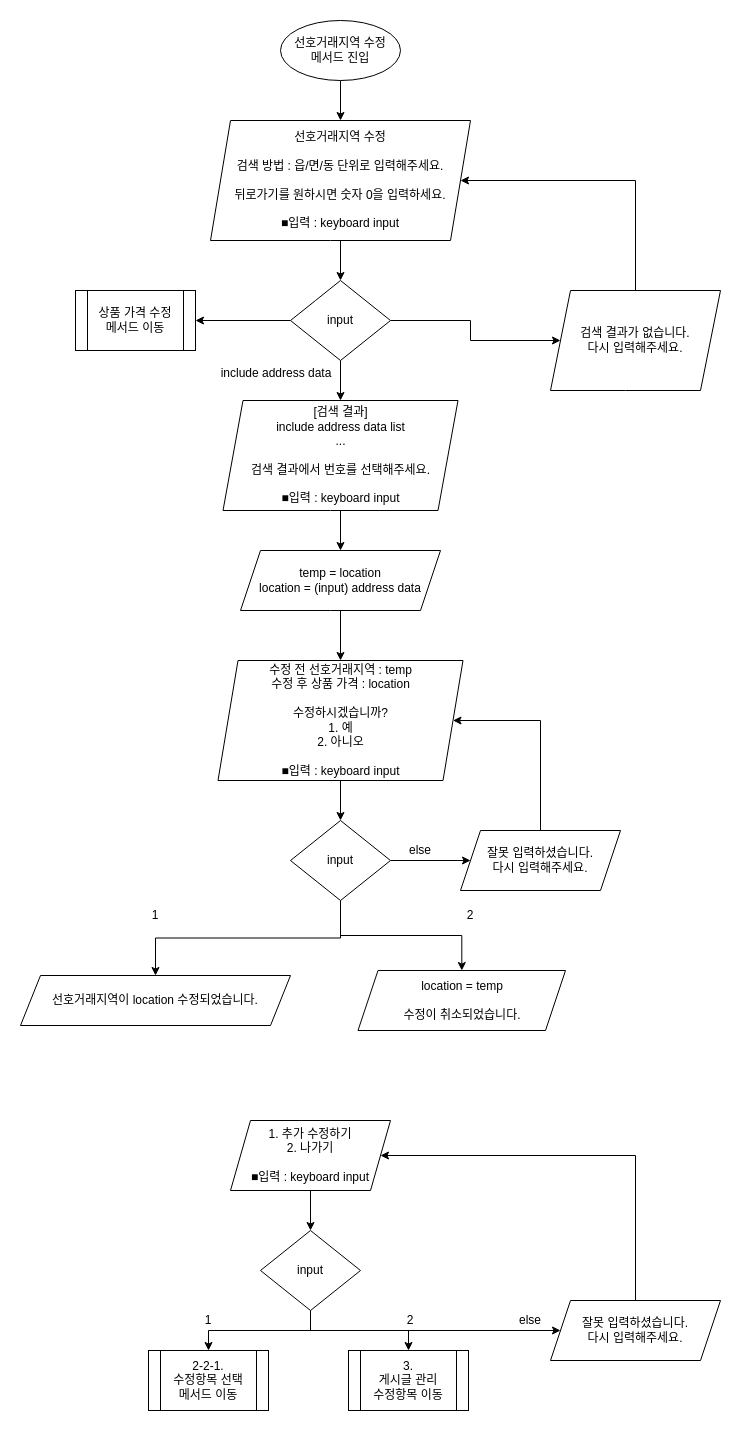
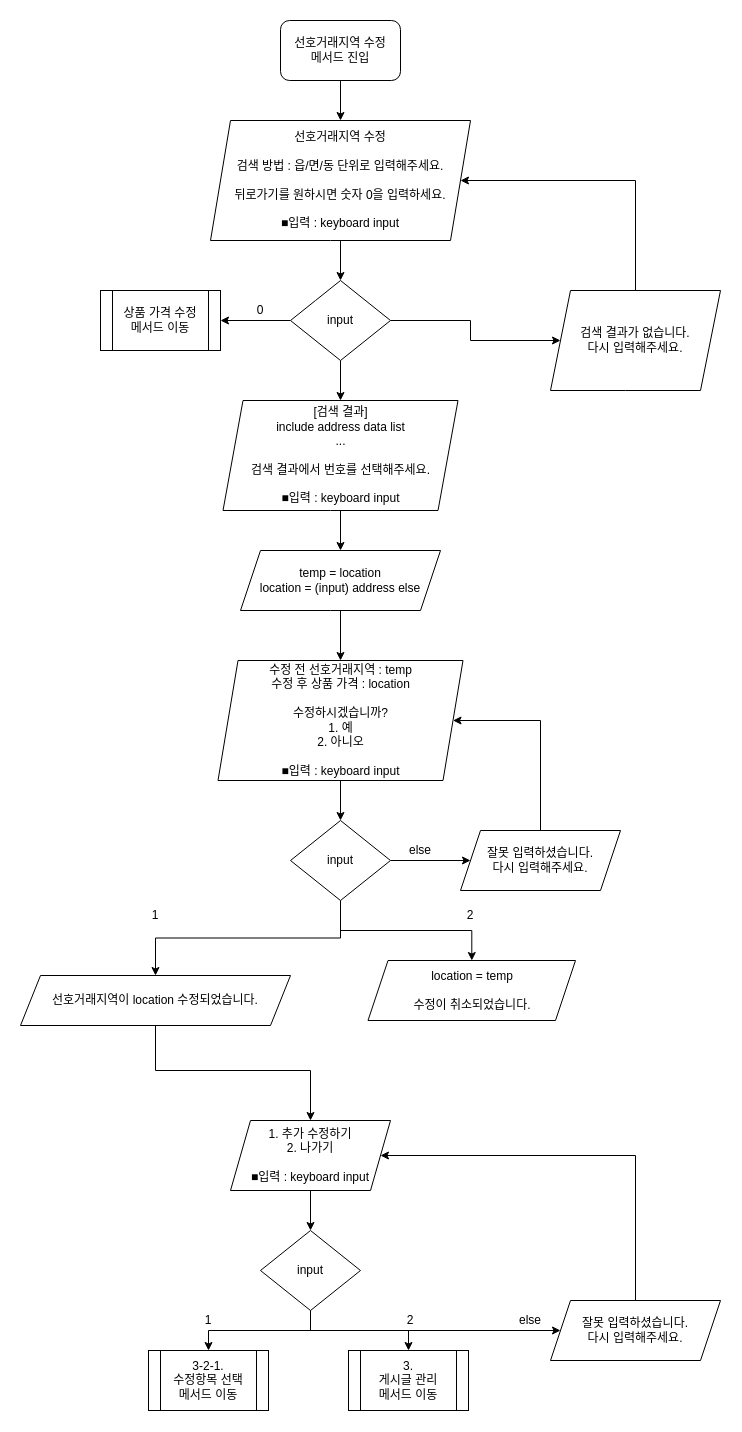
node "선호거래지역 수정 메서드 진입": shape ellipse -> rounded rectangle
node "0": added
node "상품 가격 수정 메서드 이동": moved (136, 321) -> (161, 321)
node "include address data": removed
node "temp = location location = (input) address data": label "temp = location location = (input) address data" -> "temp = location location = (input) address else"
node "location = temp 수정이 취소되었습니다.": moved (462, 1001) -> (472, 991)
edge "선호거래지역이 location 수정되었습니다." -> "1. 추가 수정하기 2. 나가기 ■입력 : keyboard input": added
node "2-2-1. 수정항목 선택 메서드 이동": label "2-2-1. 수정항목 선택 메서드 이동" -> "3-2-1. 수정항목 선택 메서드 이동"
node "3. 게시글 관리 수정항목 이동": label "3. 게시글 관리 수정항목 이동" -> "3. 게시글 관리 메서드 이동"
